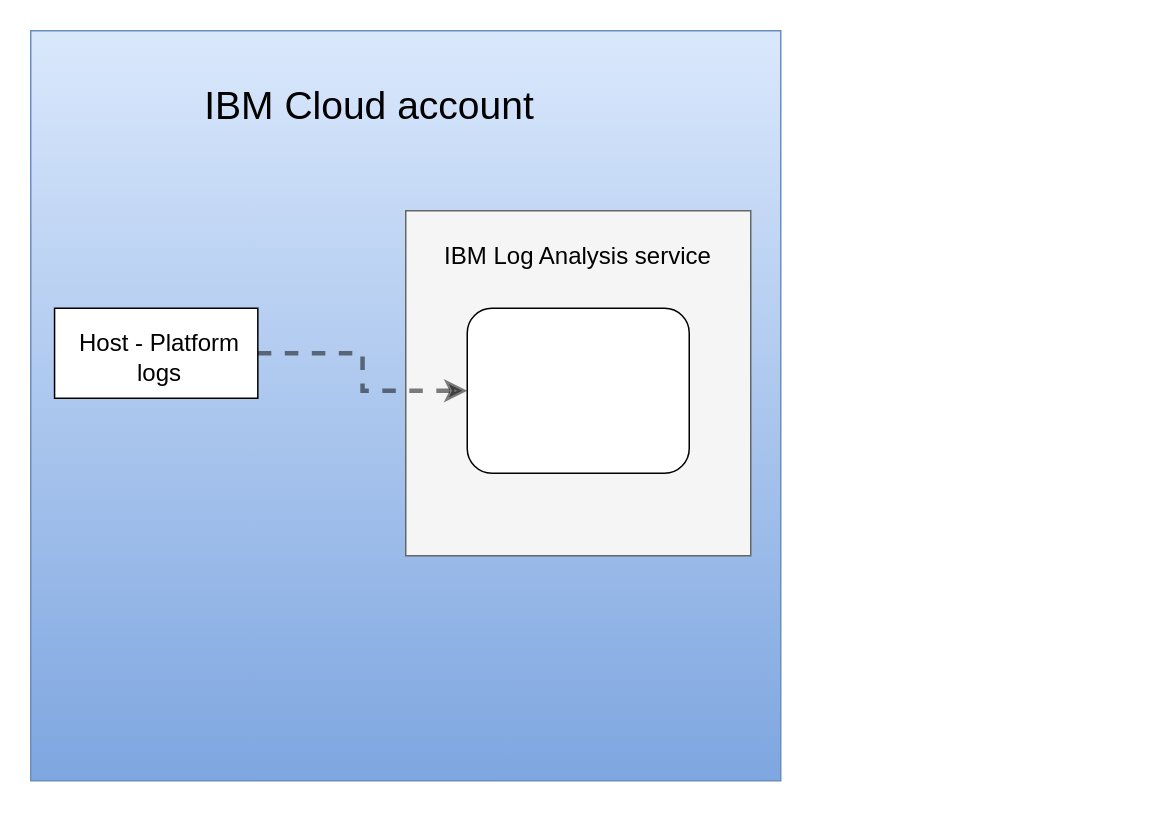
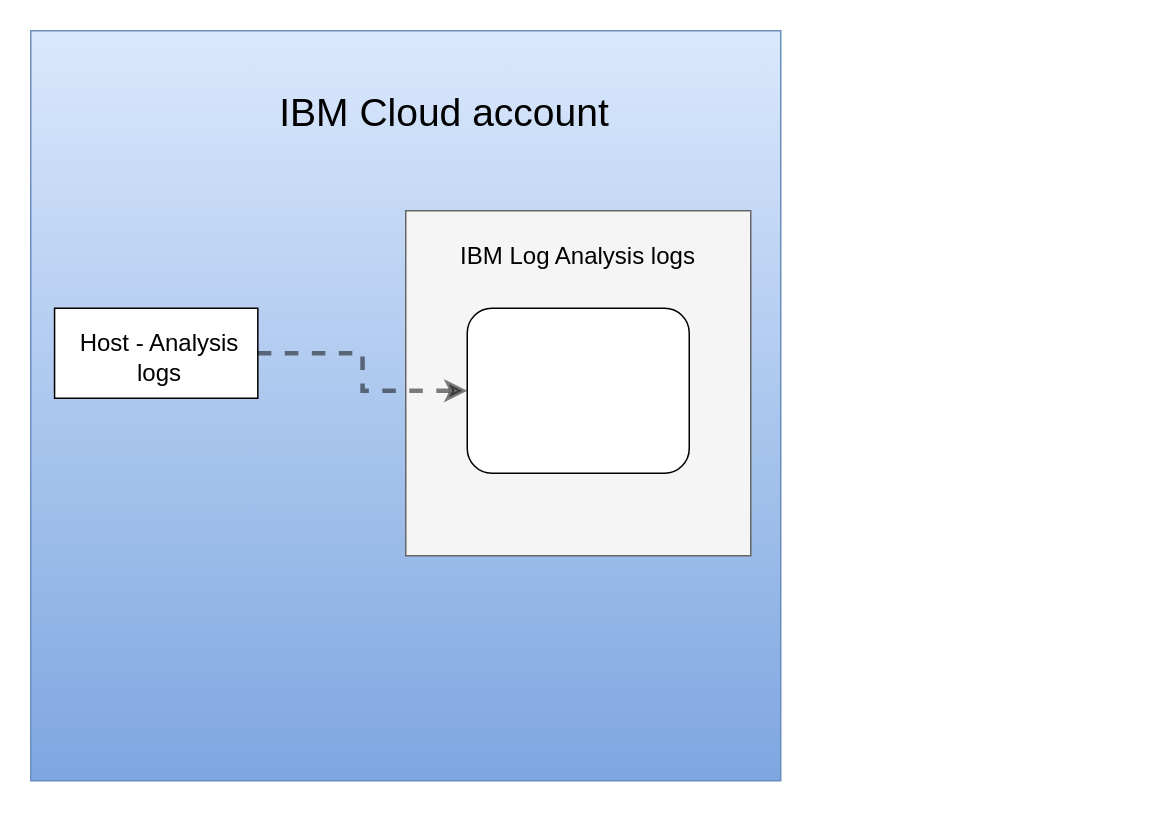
node "IBM Cloud account": moved (370, 106) -> (445, 113)
node "IBM Log Analysis service": label "IBM Log Analysis service" -> "IBM Log Analysis logs"
node "Host - Platform logs": label "Host - Platform logs" -> "Host - Analysis logs"
